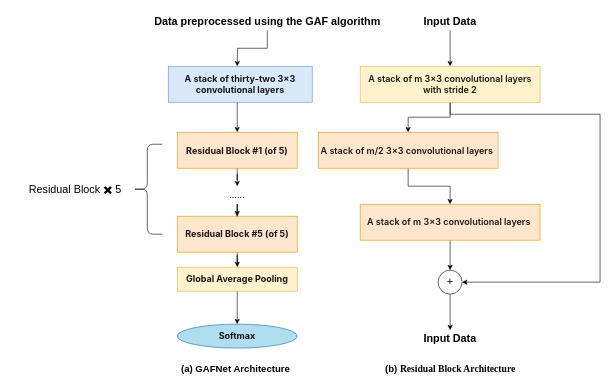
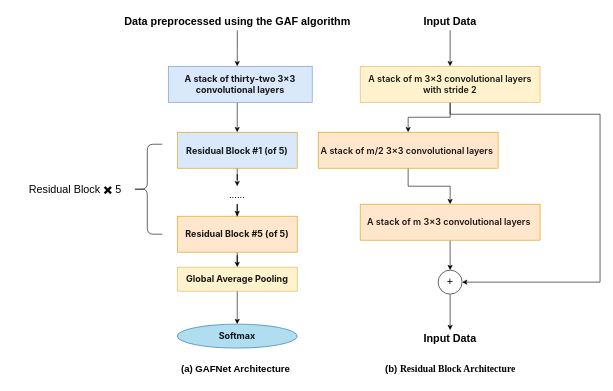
node "Data preprocessed using the GAF algorithm": moved (267, 21) -> (237, 21)
node "Residual Block #1 (of 5)": fillcolor #ffe6cc -> #dae8fc
